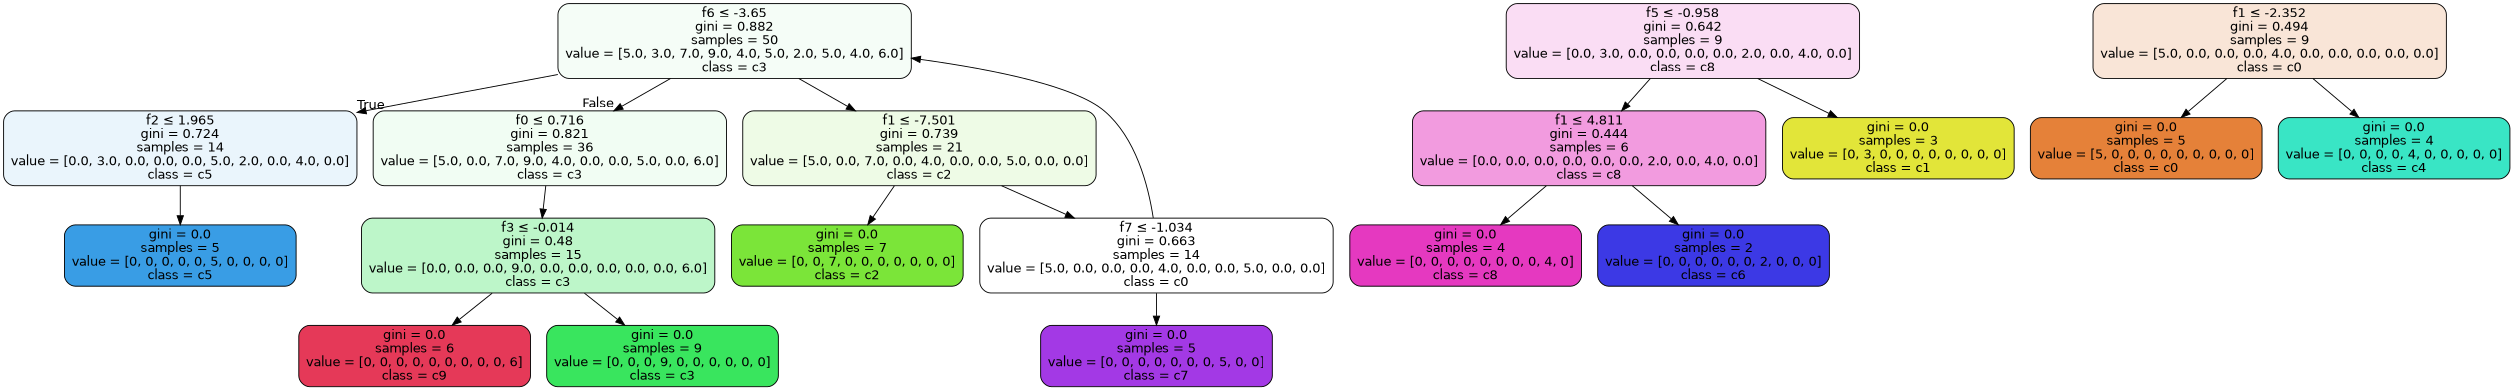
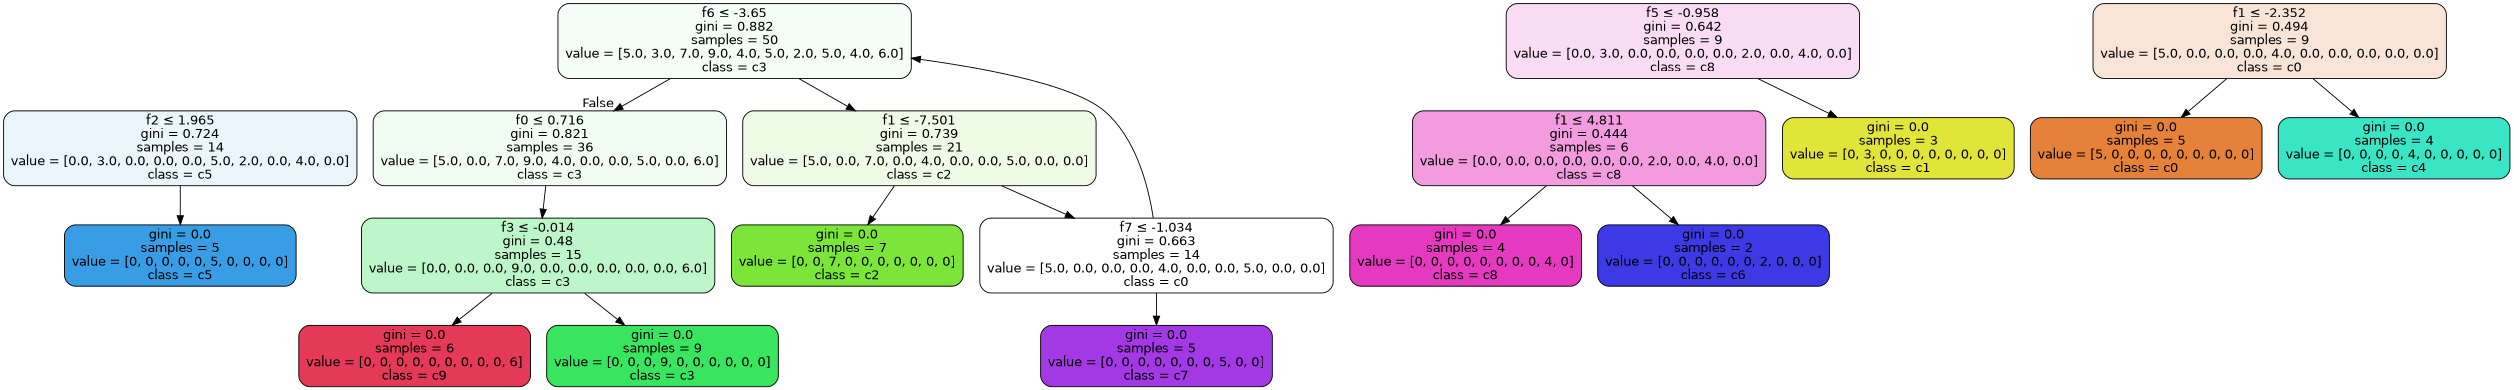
edge "f5 ≤ -0.958" -> "f1 ≤ 4.811": removed
edge "f6 ≤ -3.65" -> "f2 ≤ 1.965": removed
